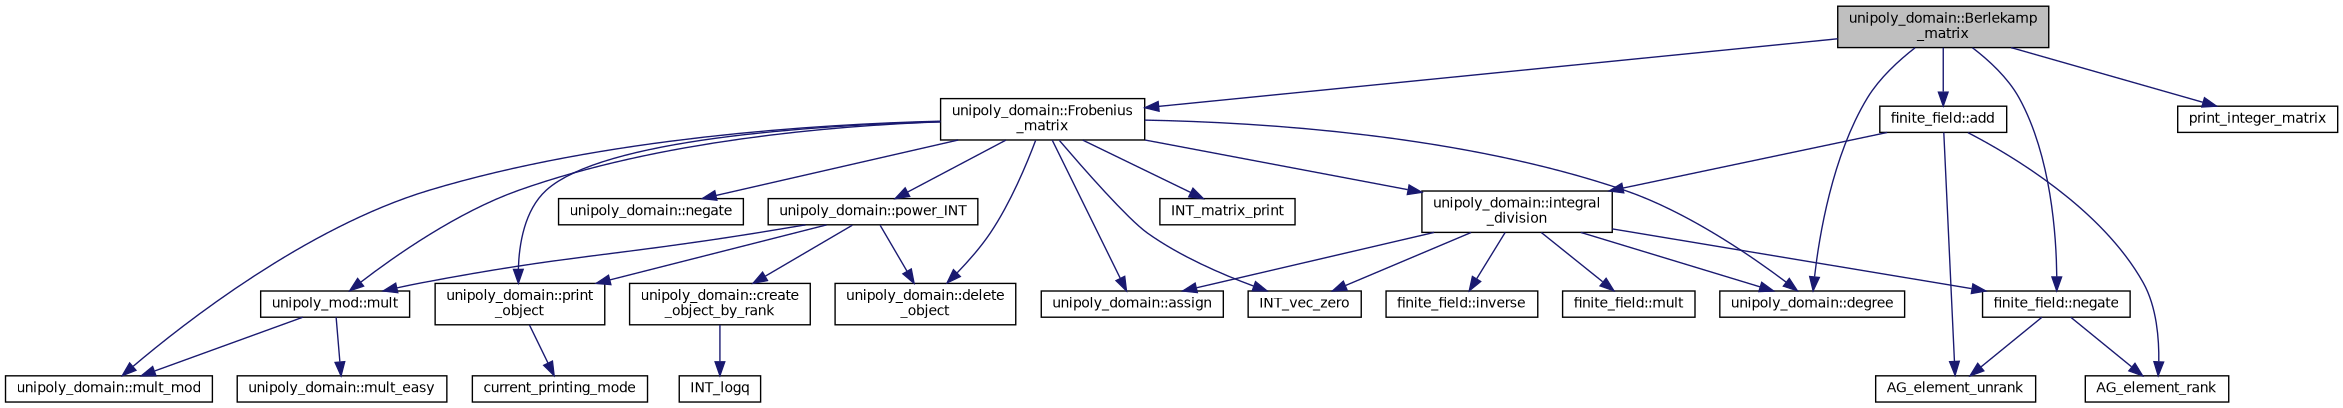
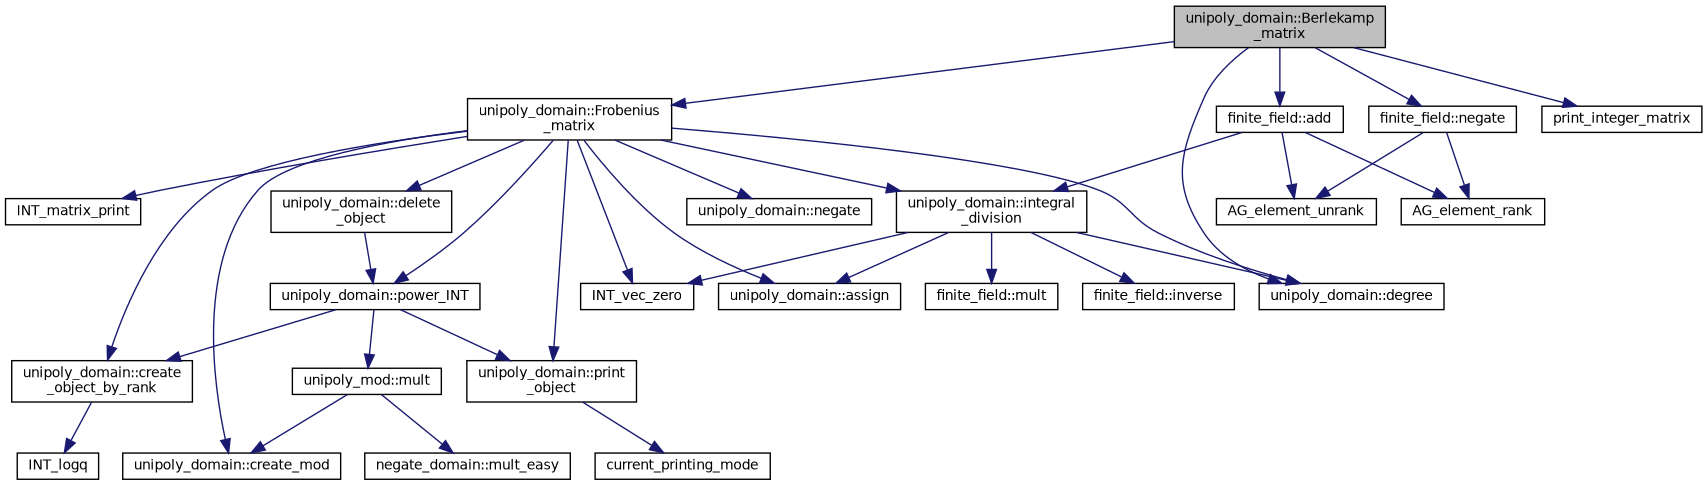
edge "unipoly_domain::Frobenius _matrix" -> "unipoly_mod::mult": now "unipoly_domain::Frobenius _matrix" -> "unipoly_domain::create _object_by_rank"
edge "unipoly_domain::power_INT" -> "unipoly_domain::delete _object": reversed
edge "unipoly_domain::integral _division" -> "finite_field::negate": removed
node "unipoly_domain::mult_mod": label "unipoly_domain::mult_mod" -> "unipoly_domain::create_mod"
node "unipoly_domain::mult_easy": label "unipoly_domain::mult_easy" -> "negate_domain::mult_easy"
